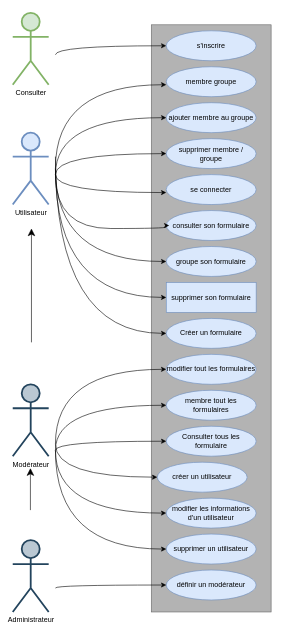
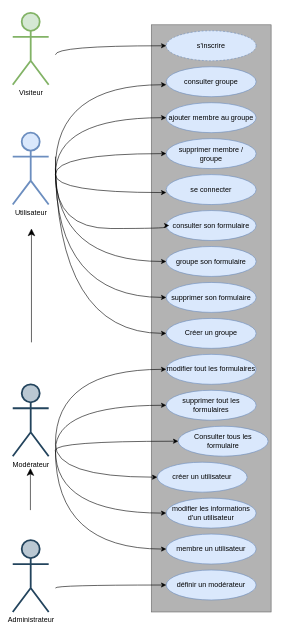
node "s'inscrire": style solid -> dashed
node "membre groupe": label "membre groupe" -> "consulter groupe"
node "Consulter": label "Consulter" -> "Visiteur"
node "supprimer son formulaire": shape rectangle -> ellipse
node "Créer un formulaire": label "Créer un formulaire" -> "Créer un groupe"
node "membre tout les formulaires": label "membre tout les formulaires" -> "supprimer tout les formulaires"
node "Consulter tous les formulaire": moved (212, 441) -> (224, 441)
node "supprimer un utilisateur": label "supprimer un utilisateur" -> "membre un utilisateur"
